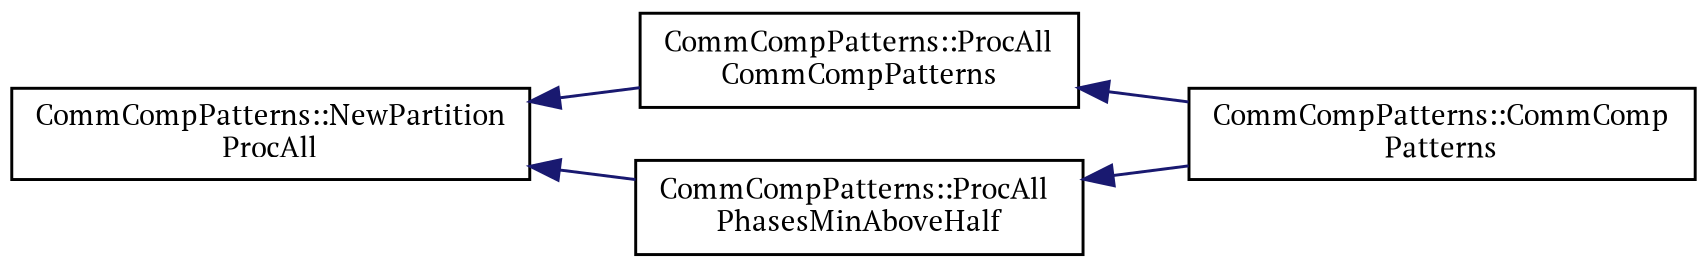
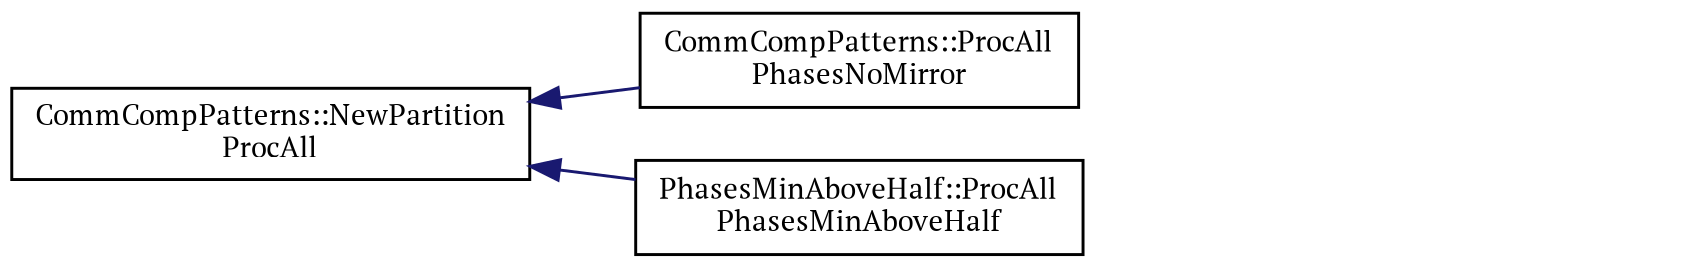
node "CommCompPatterns::ProcAll CommCompPatterns": label "CommCompPatterns::ProcAll CommCompPatterns" -> "CommCompPatterns::ProcAll PhasesNoMirror"
node "CommCompPatterns::CommComp Patterns": removed
node "CommCompPatterns::ProcAll PhasesMinAboveHalf": label "CommCompPatterns::ProcAll PhasesMinAboveHalf" -> "PhasesMinAboveHalf::ProcAll PhasesMinAboveHalf"
